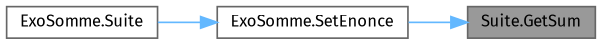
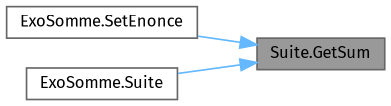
edge "ExoSomme.Suite" -> "ExoSomme.SetEnonce": now "ExoSomme.Suite" -> "Suite.GetSum"
